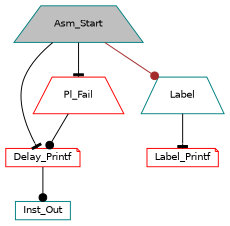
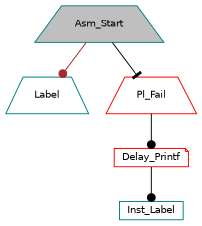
edge "Asm_Start" -> "Delay_Printf": removed
node "Label_Printf": removed
node "Inst_Out": label "Inst_Out" -> "Inst_Label"
